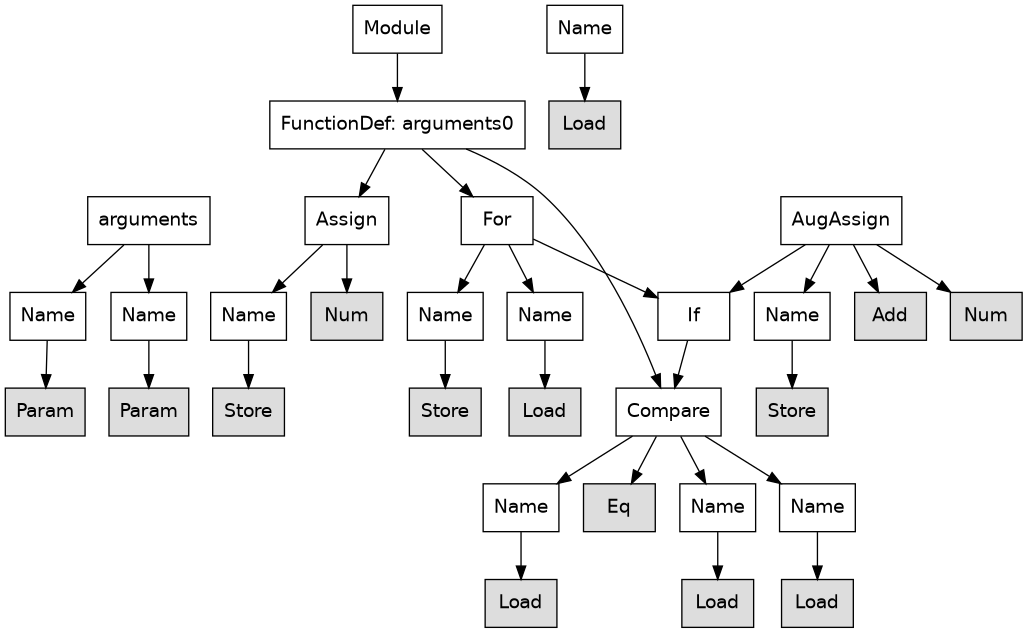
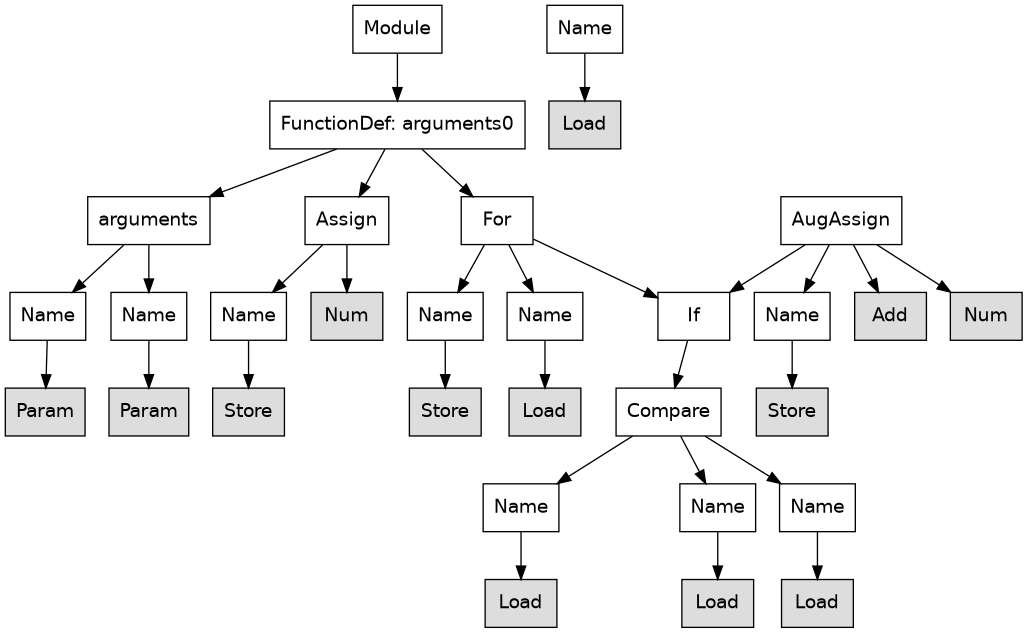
edge "FunctionDef: arguments0" -> "Compare": now "FunctionDef: arguments0" -> "arguments"
node "Eq": removed
